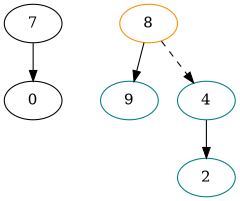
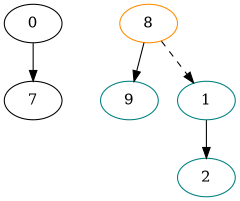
edge "7" -> "0": reversed
node "4": label "4" -> "1"
